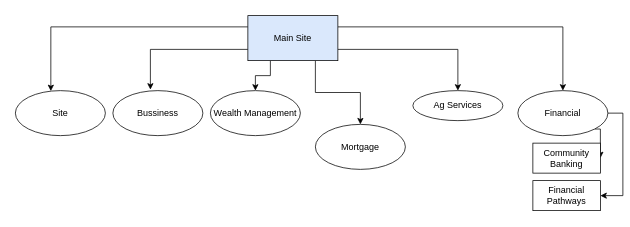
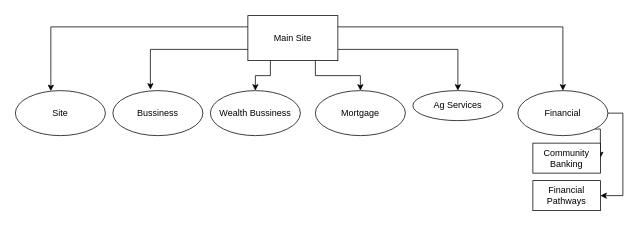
node "Main Site": fillcolor #dae8fc -> #ffffff
node "Wealth Management": label "Wealth Management" -> "Wealth Bussiness"
node "Mortgage": moved (360, 147) -> (360, 113)
